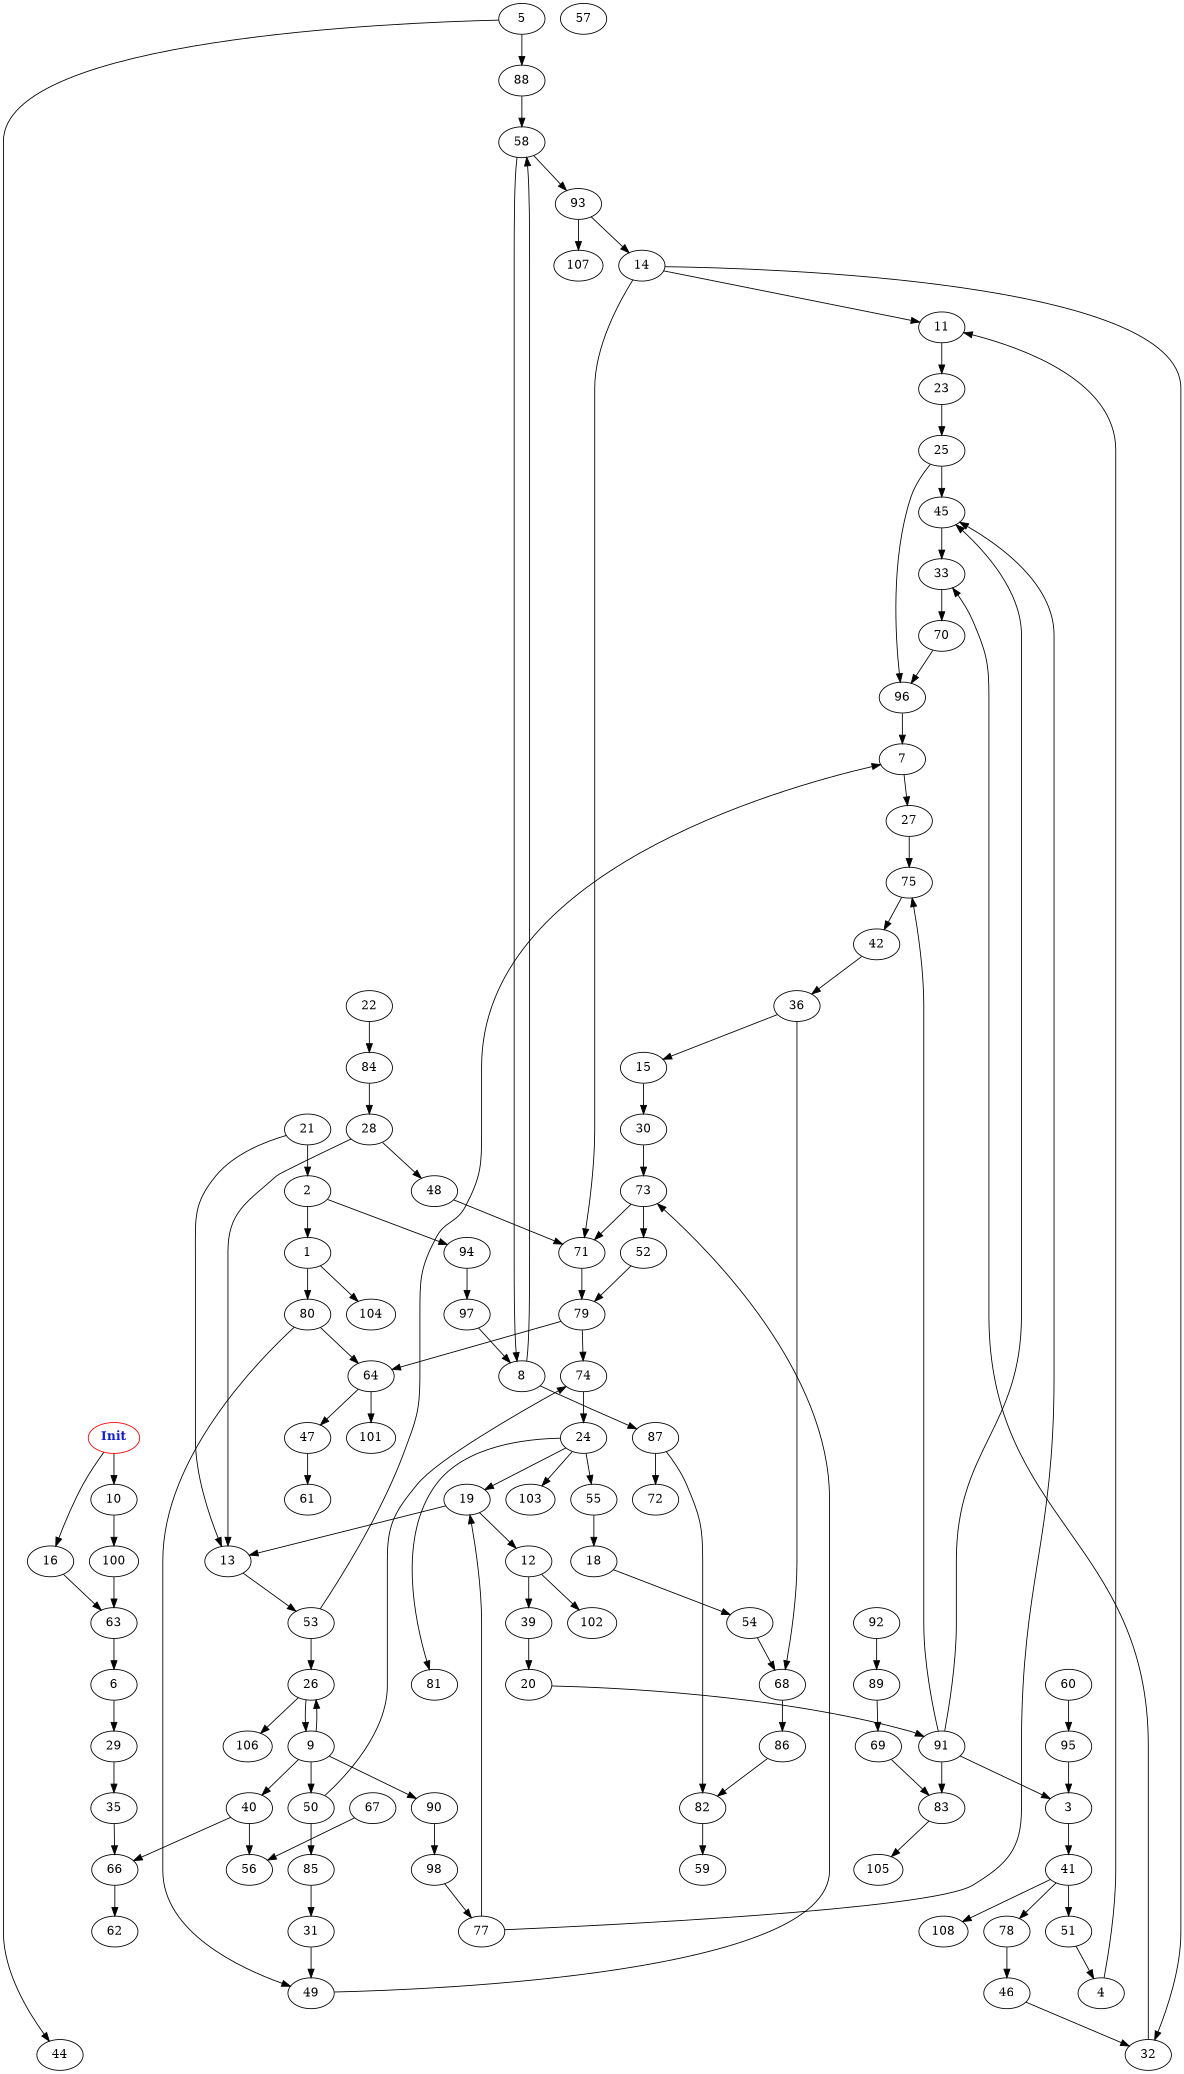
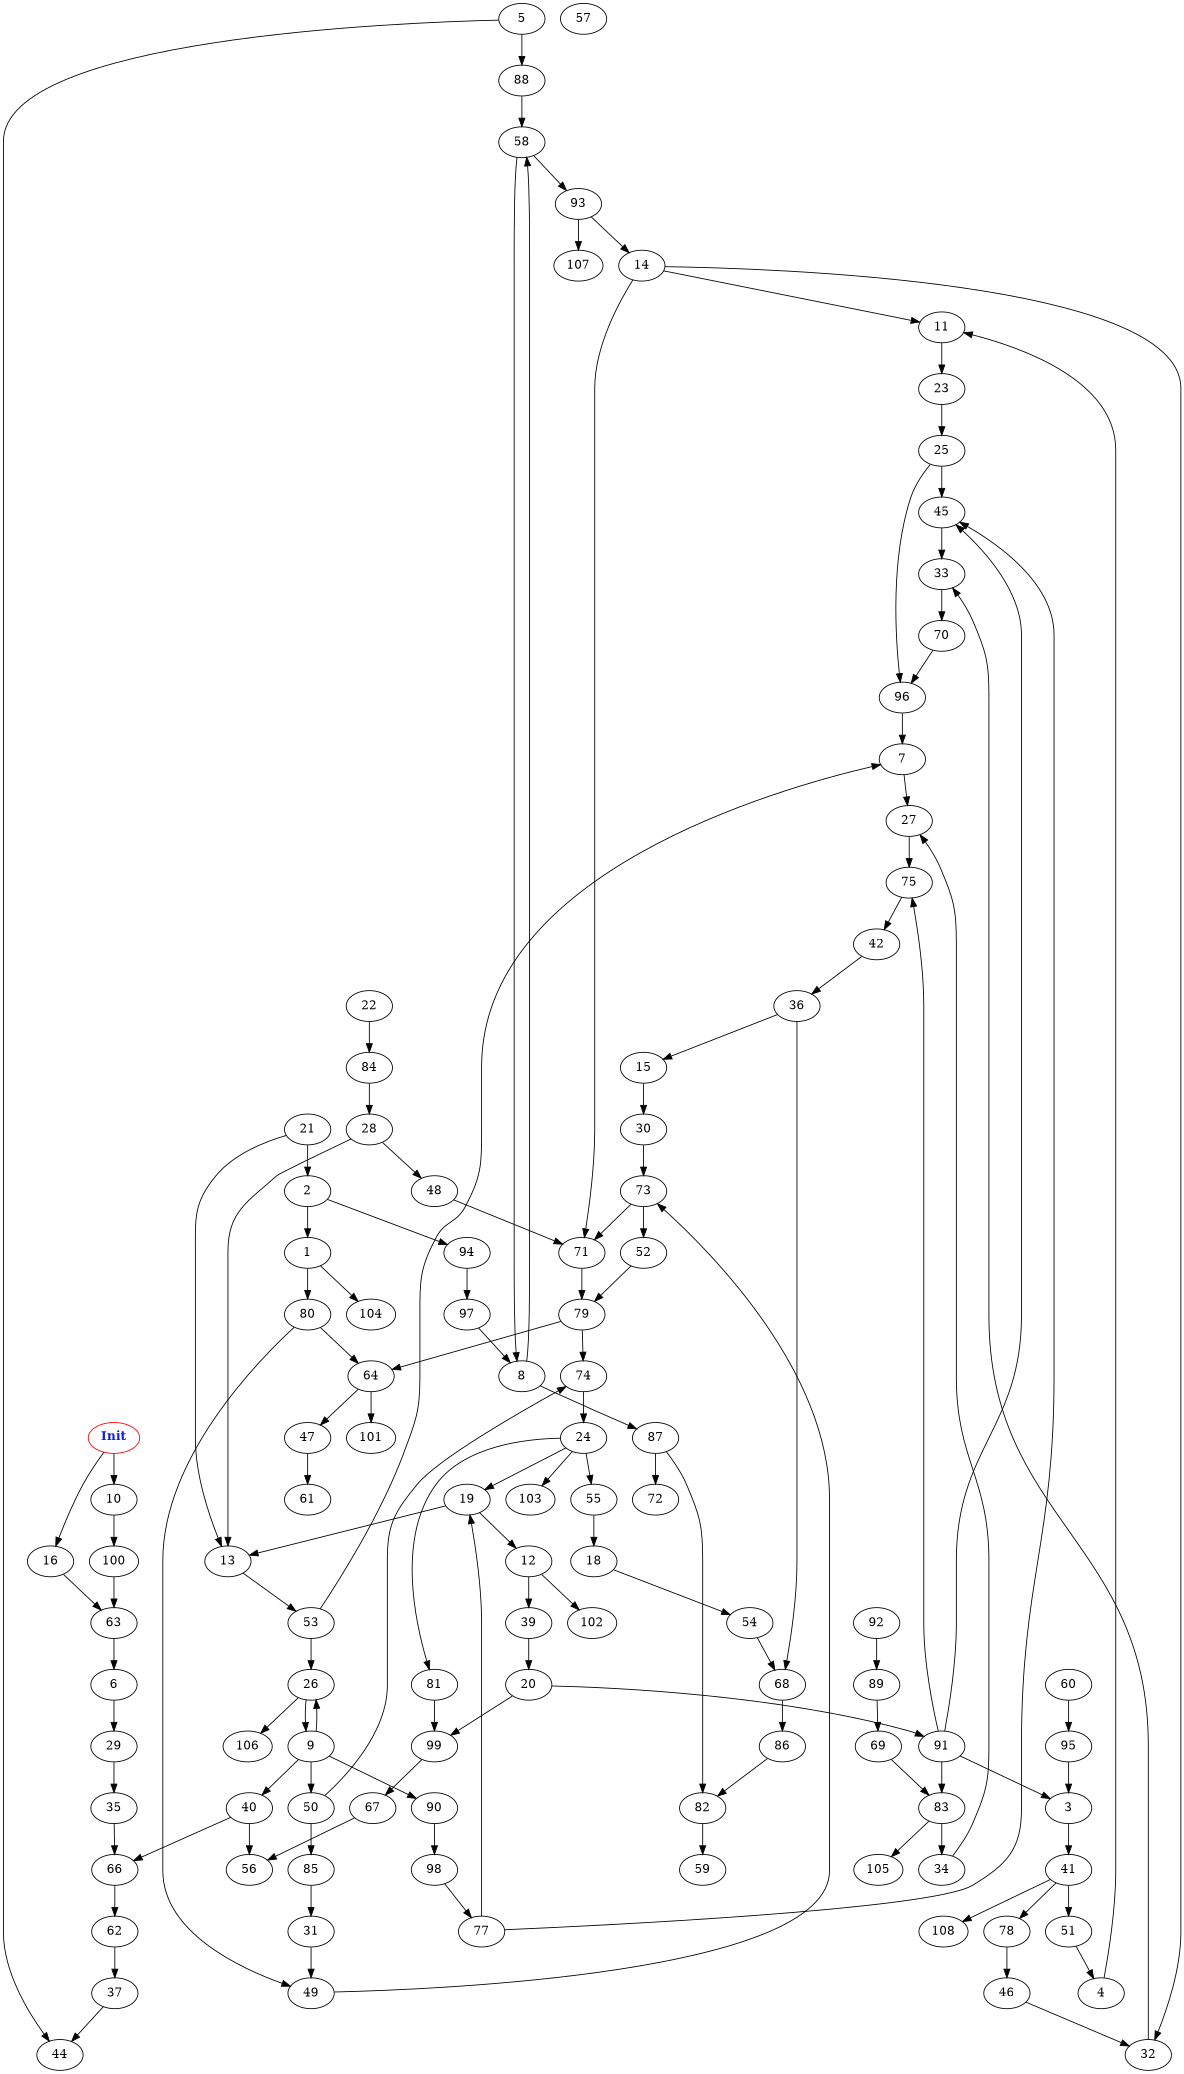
node "99": added
node "34": added
node "37": added
